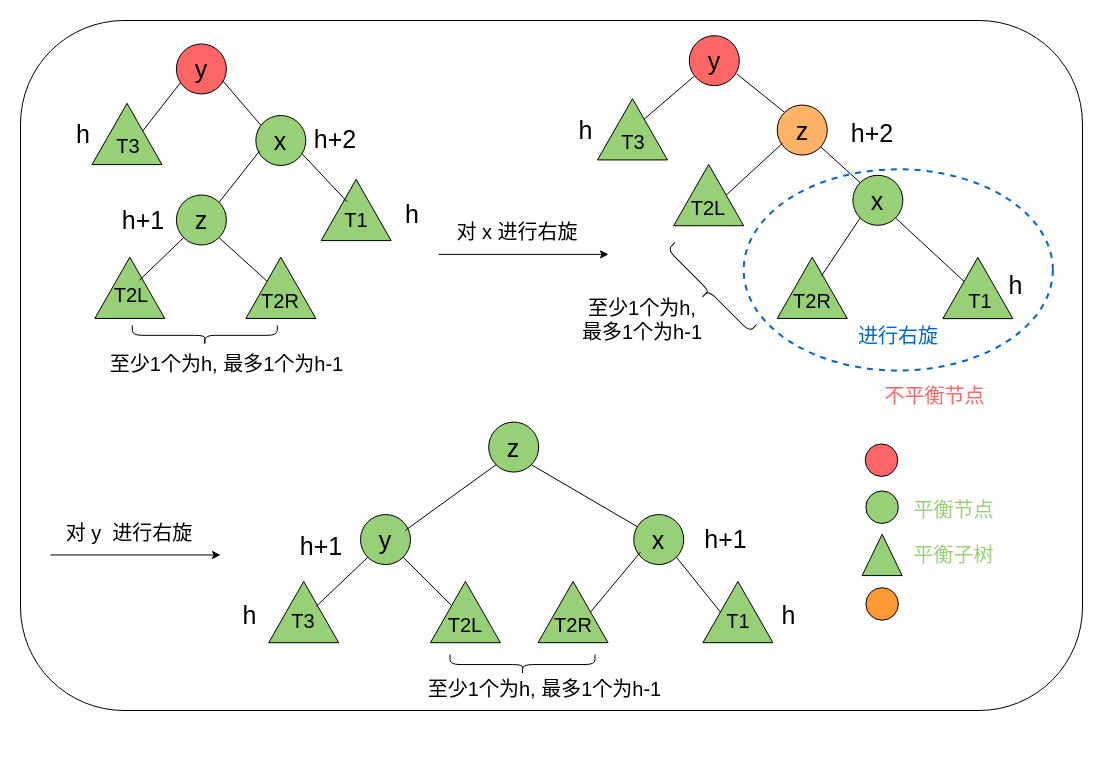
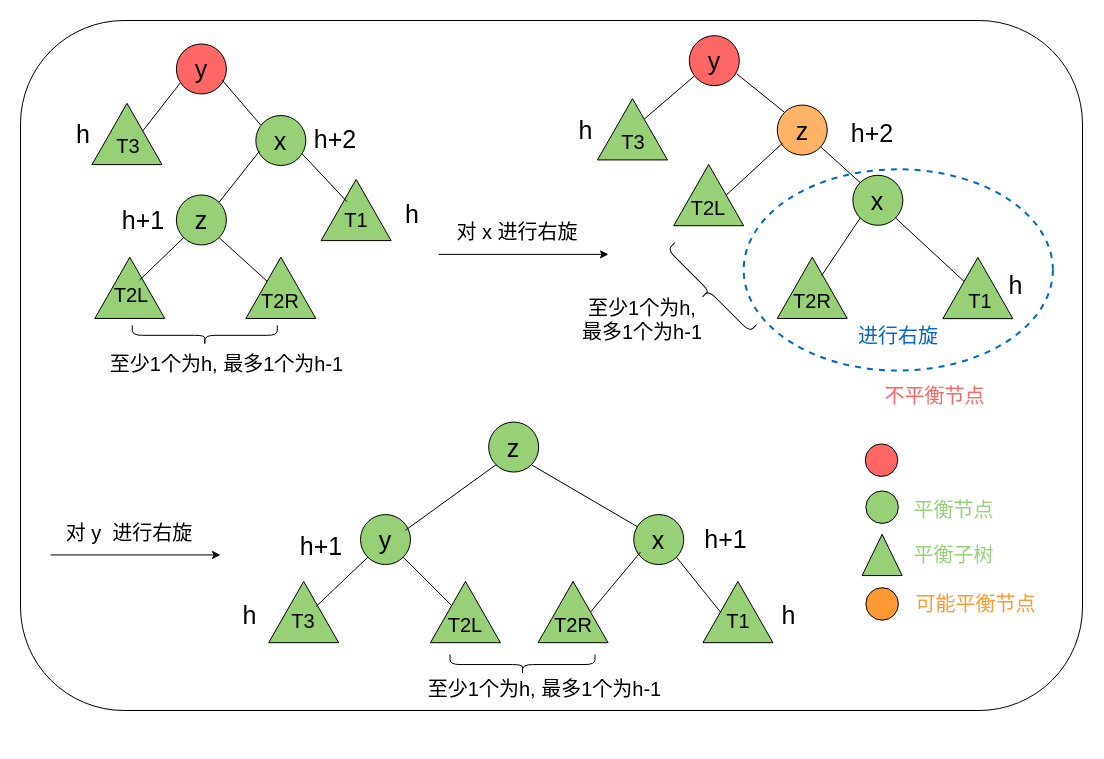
node "可能平衡节点": added
